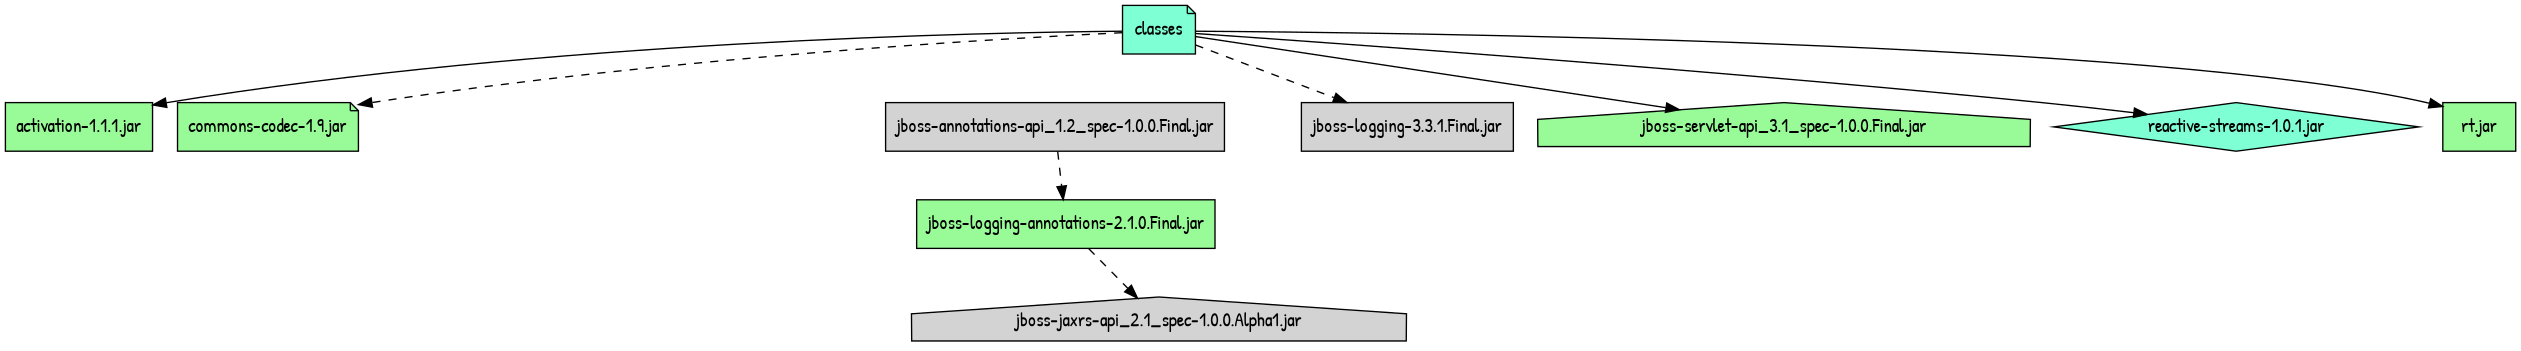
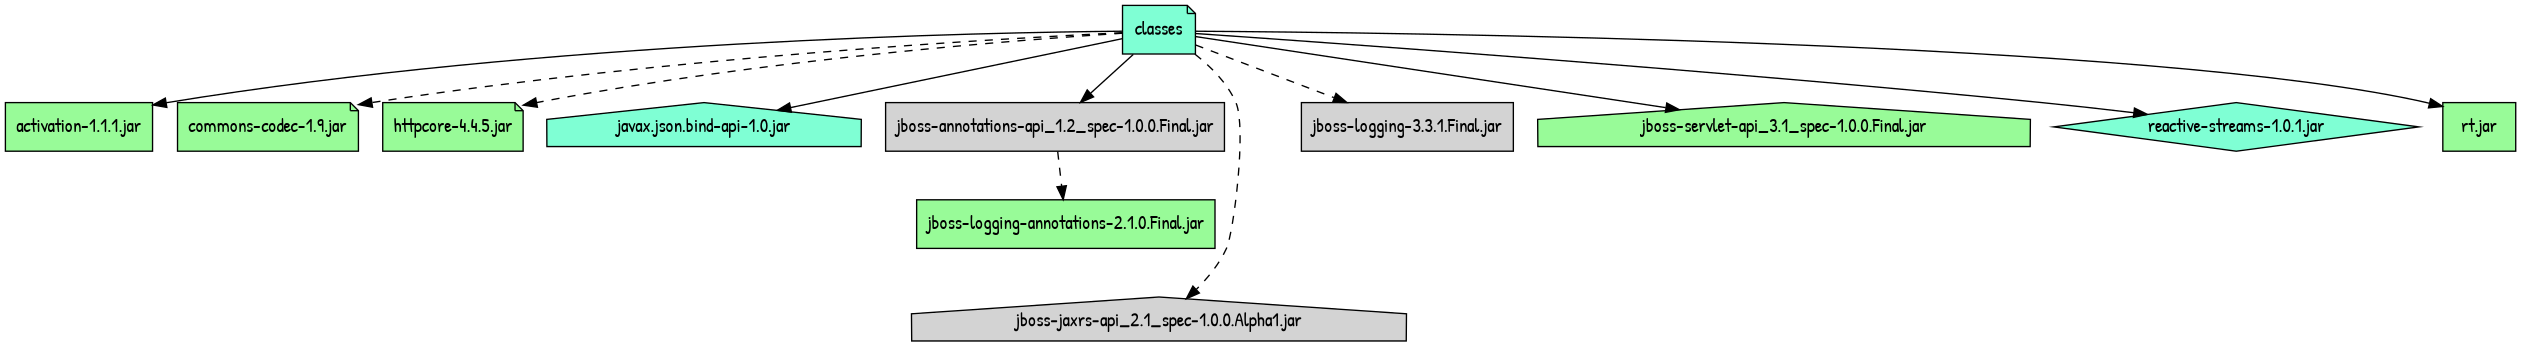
edge "classes" -> "jboss-annotations-api_1.2_spec-1.0.0.Final.jar": added
node "httpcore-4.4.5.jar": added
node "javax.json.bind-api-1.0.jar": added
edge "jboss-logging-annotations-2.1.0.Final.jar" -> "jboss-jaxrs-api_2.1_spec-1.0.0.Alpha1.jar": now "classes" -> "jboss-jaxrs-api_2.1_spec-1.0.0.Alpha1.jar"
